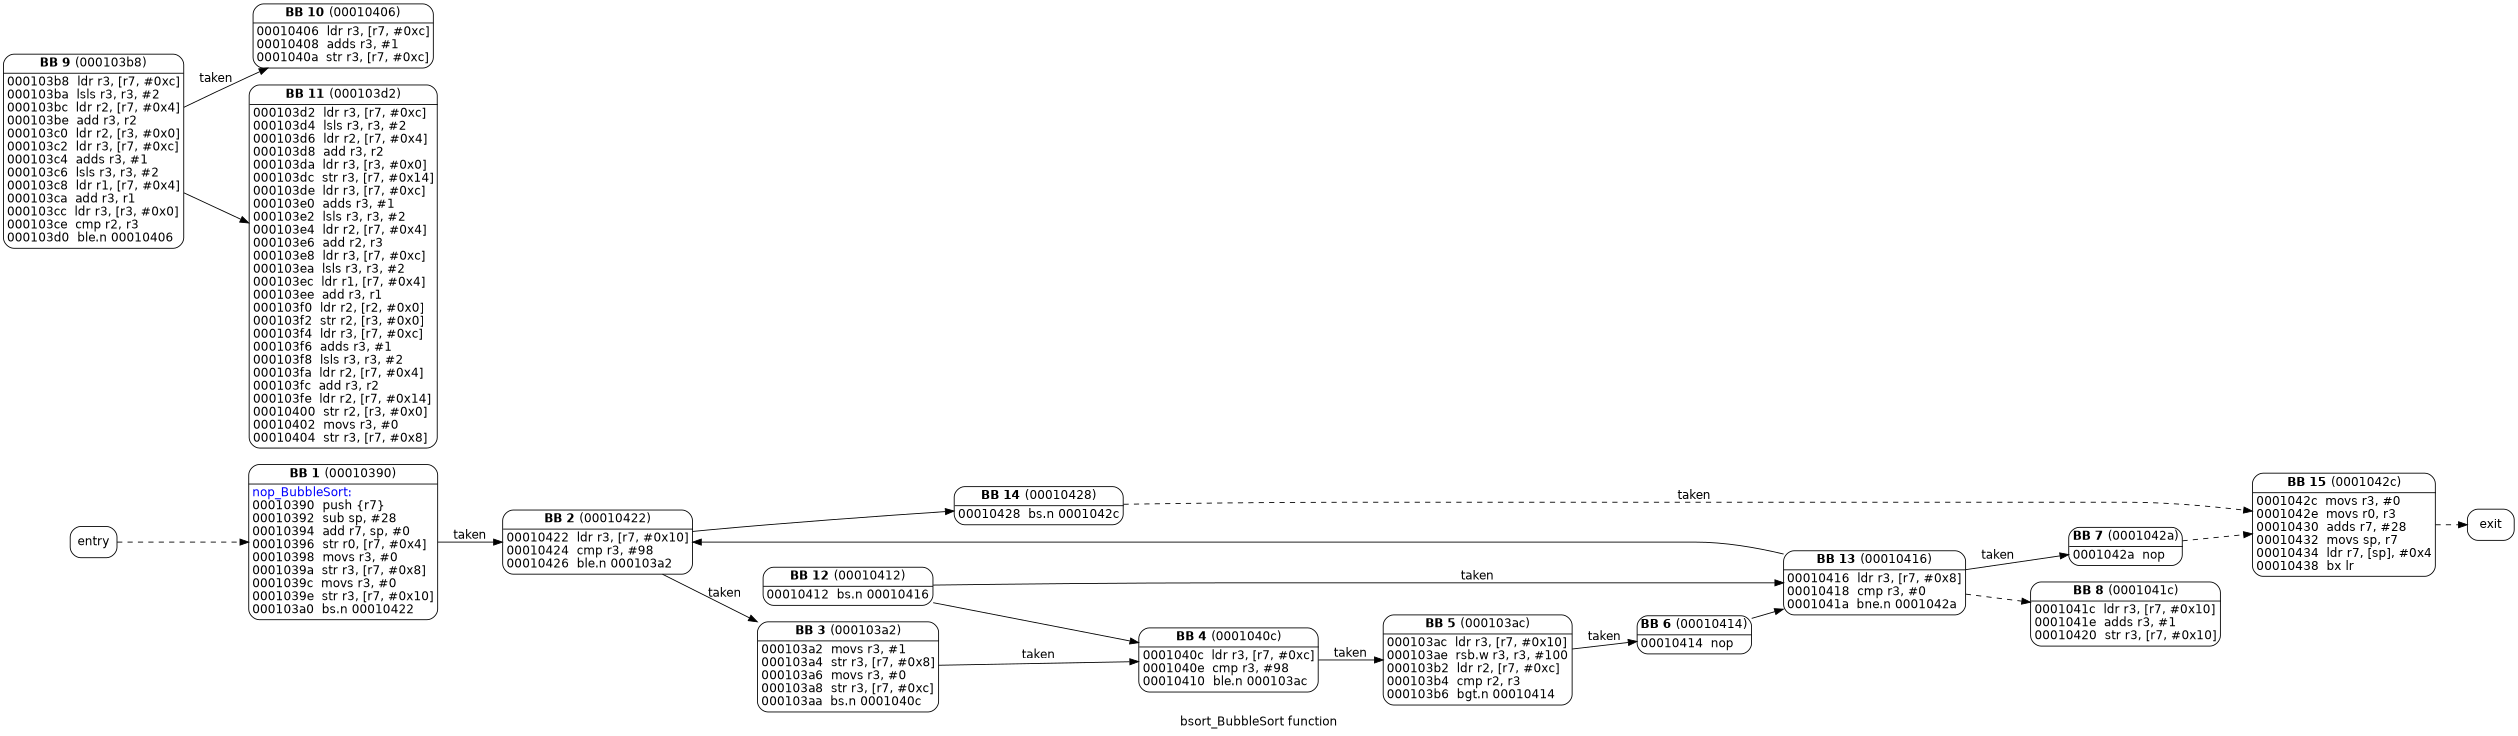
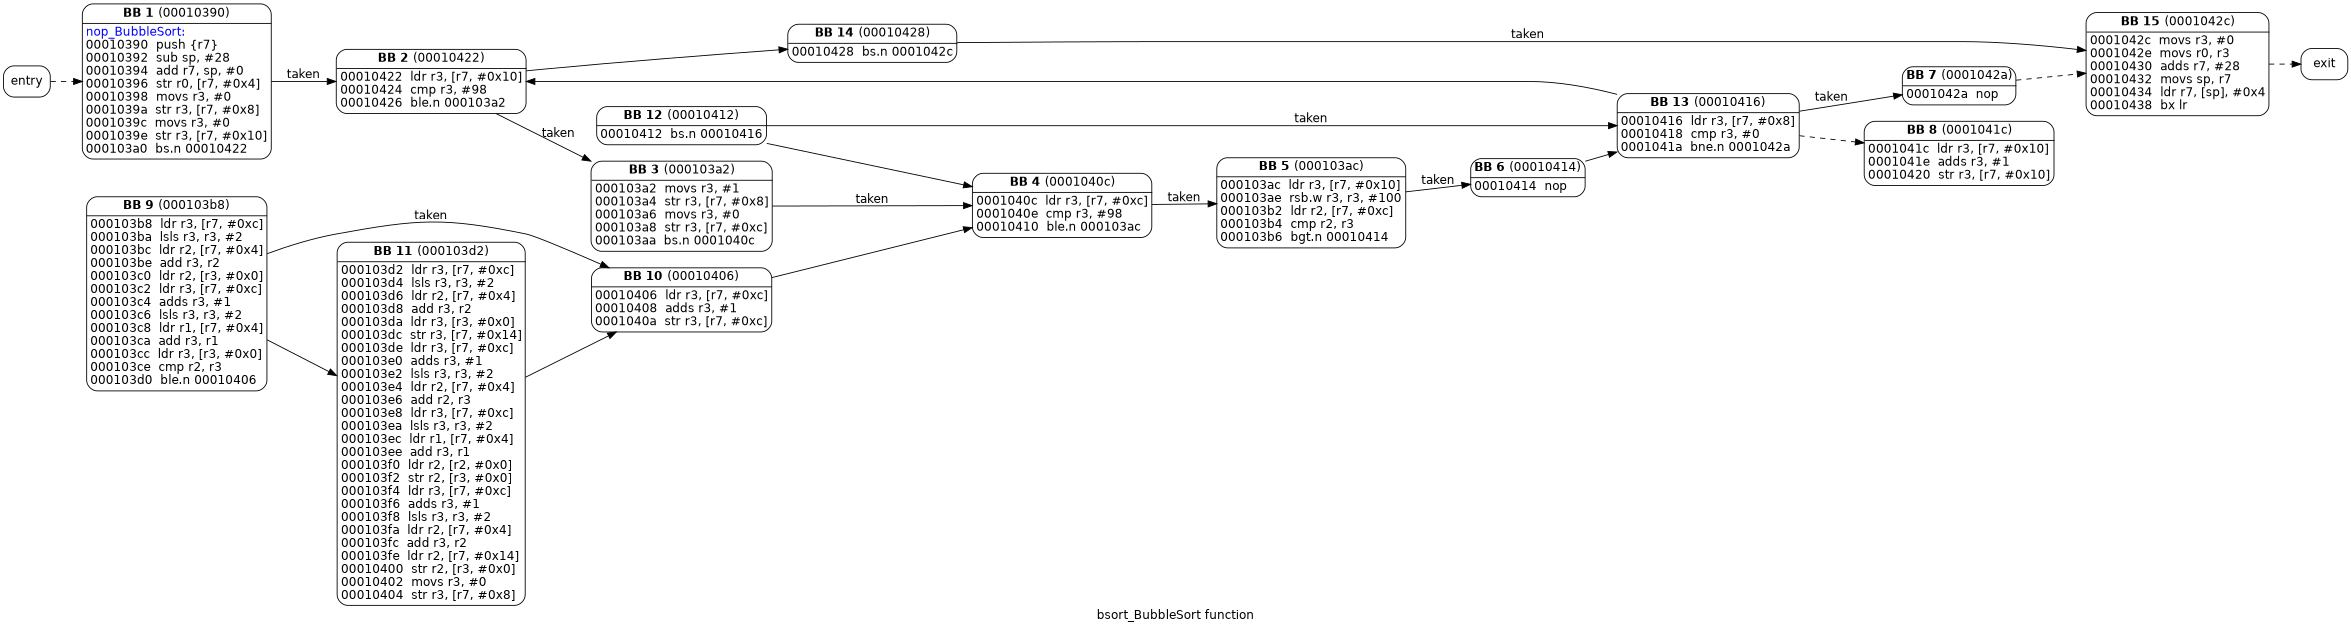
edge "BB 10" -> "BB 4": added
edge "BB 11" -> "BB 10": added
edge "BB 14" -> "BB 15": style dashed -> solid
